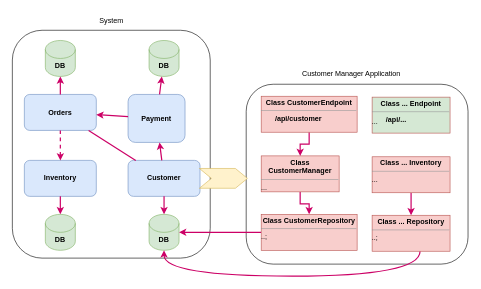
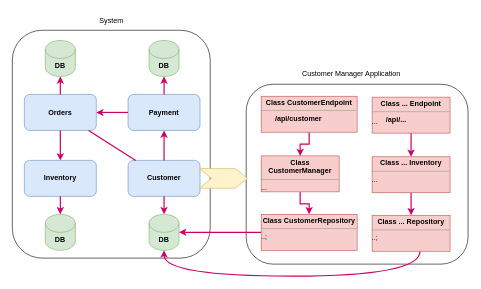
node "Class ... Endpoint /api/... ...": fillcolor #d5e8d4 -> #f8cecc
node "Payment": size 57x48 -> 72x36
edge "Orders" -> "Inventory": style dashed -> solid
edge "Class ... Endpoint /api/... ..." -> "Class ... Inventory ...": added
